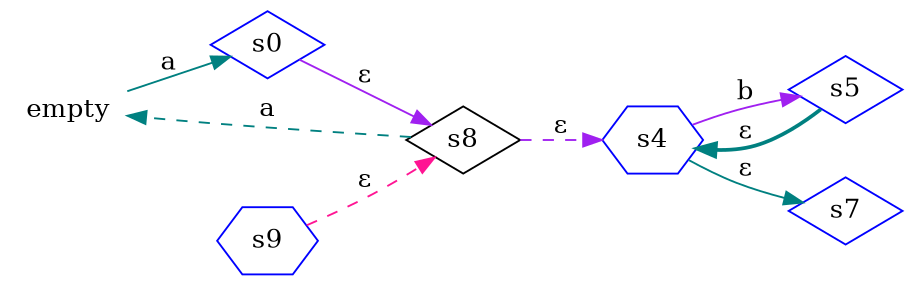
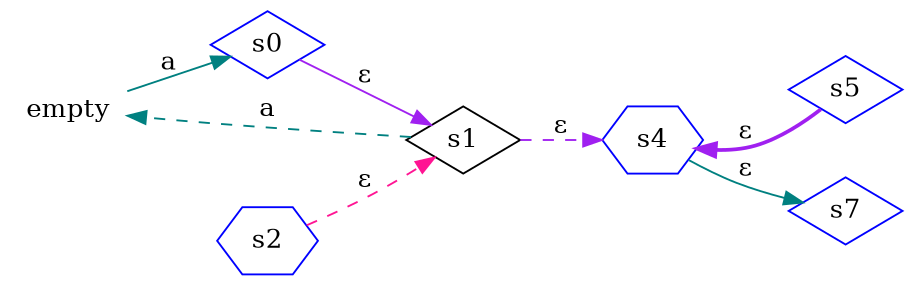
edge "s4" -> "s5": removed, label "b"
edge "s5" -> "s4": color teal -> purple
node "s8": label "s8" -> "s1"
node "s9": label "s9" -> "s2"
